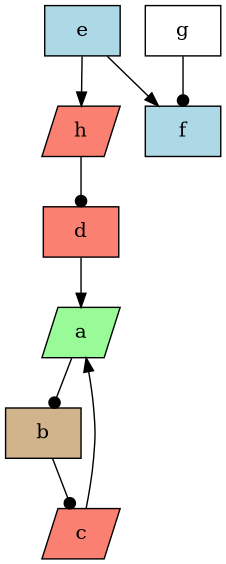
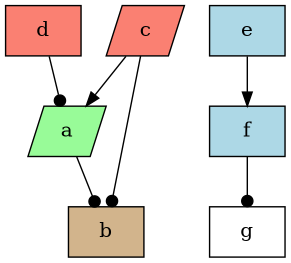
edge "g" -> "f": reversed
node "h": removed
edge "d" -> "a": arrowhead normal -> dot
edge "b" -> "c": reversed
